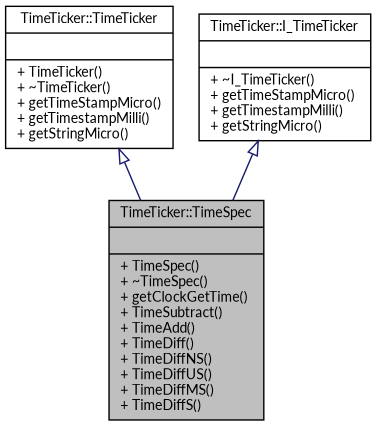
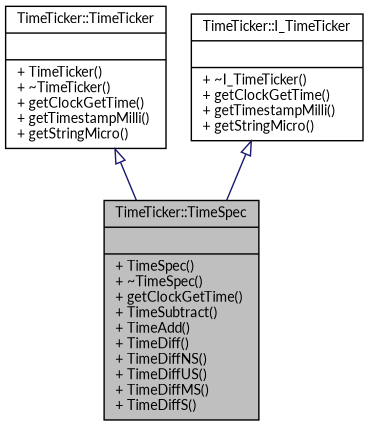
node "TimeTicker::I_TimeTicker": text "+ getTimeStampMicro()" -> "+ getClockGetTime()"
node "TimeTicker::TimeTicker": text "+ getTimeStampMicro()" -> "+ getClockGetTime()"
